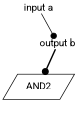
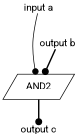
edge "input a" -> "output b": now "input a" -> "AND2"
node "output c": added
